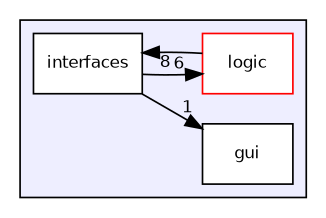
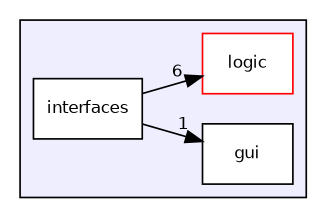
edge "logic" -> "interfaces": removed
